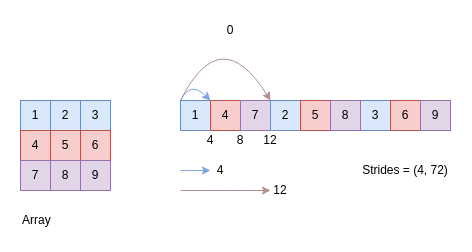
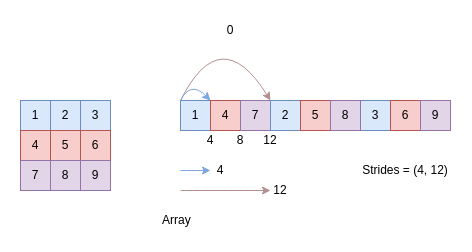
node "Strides = (4, 72)": label "Strides = (4, 72)" -> "Strides = (4, 12)"
node "Array": moved (41, 221) -> (181, 221)
